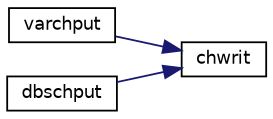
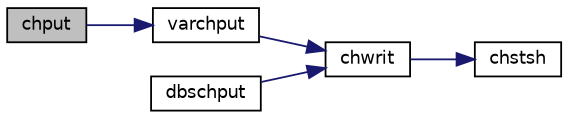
node "chput": added
node "chstsh": added
